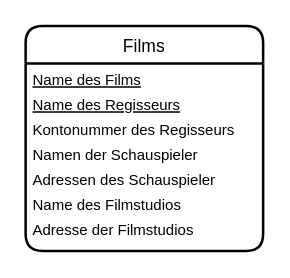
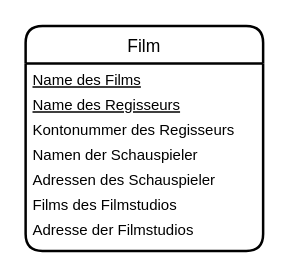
node "Films": label "Films" -> "Film"
node "Name des Filmstudios": label "Name des Filmstudios" -> "Films des Filmstudios"
